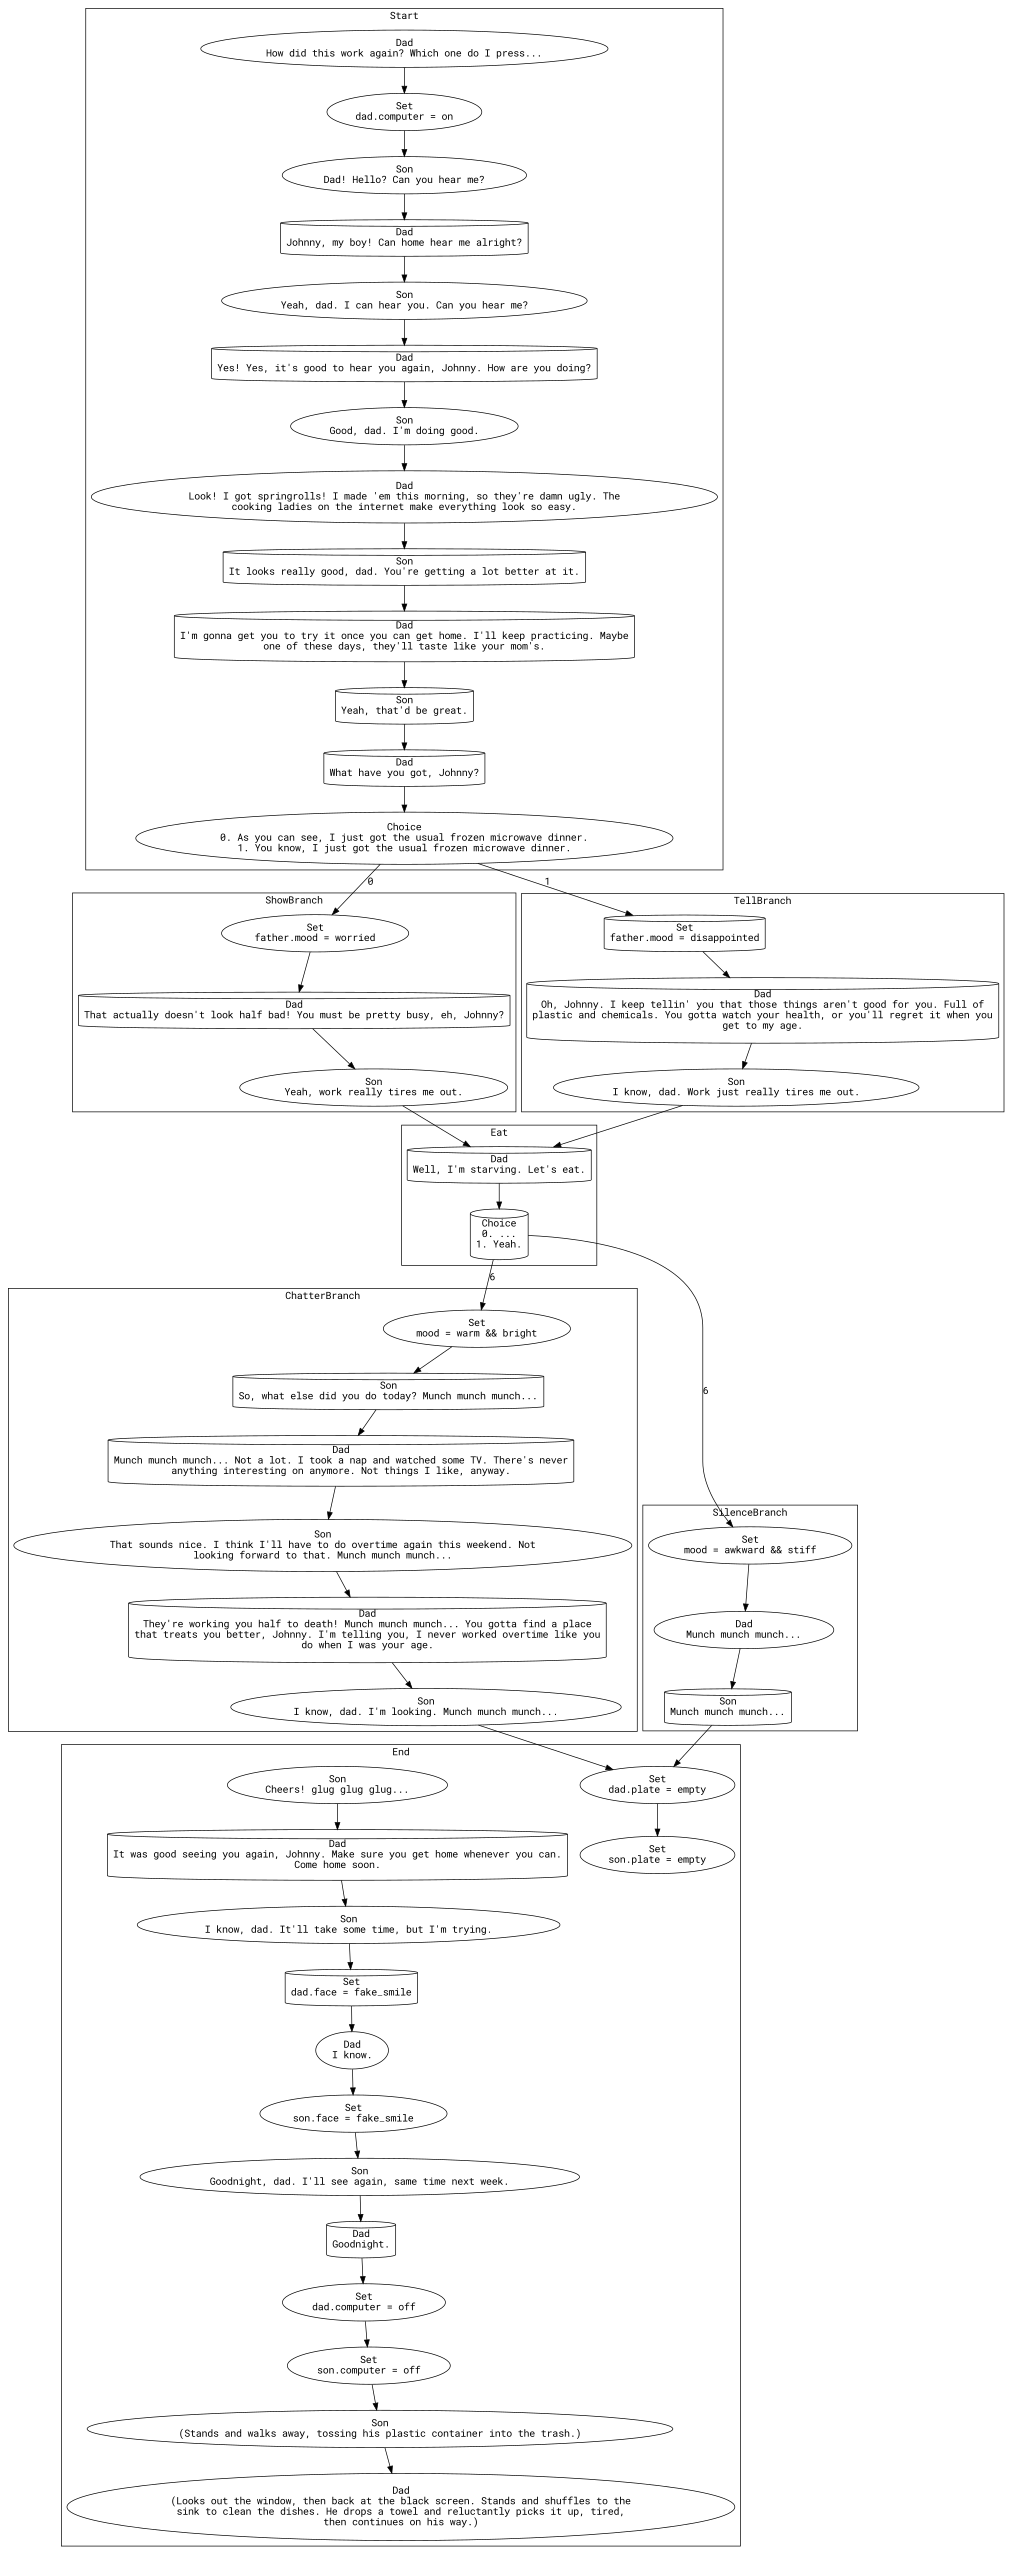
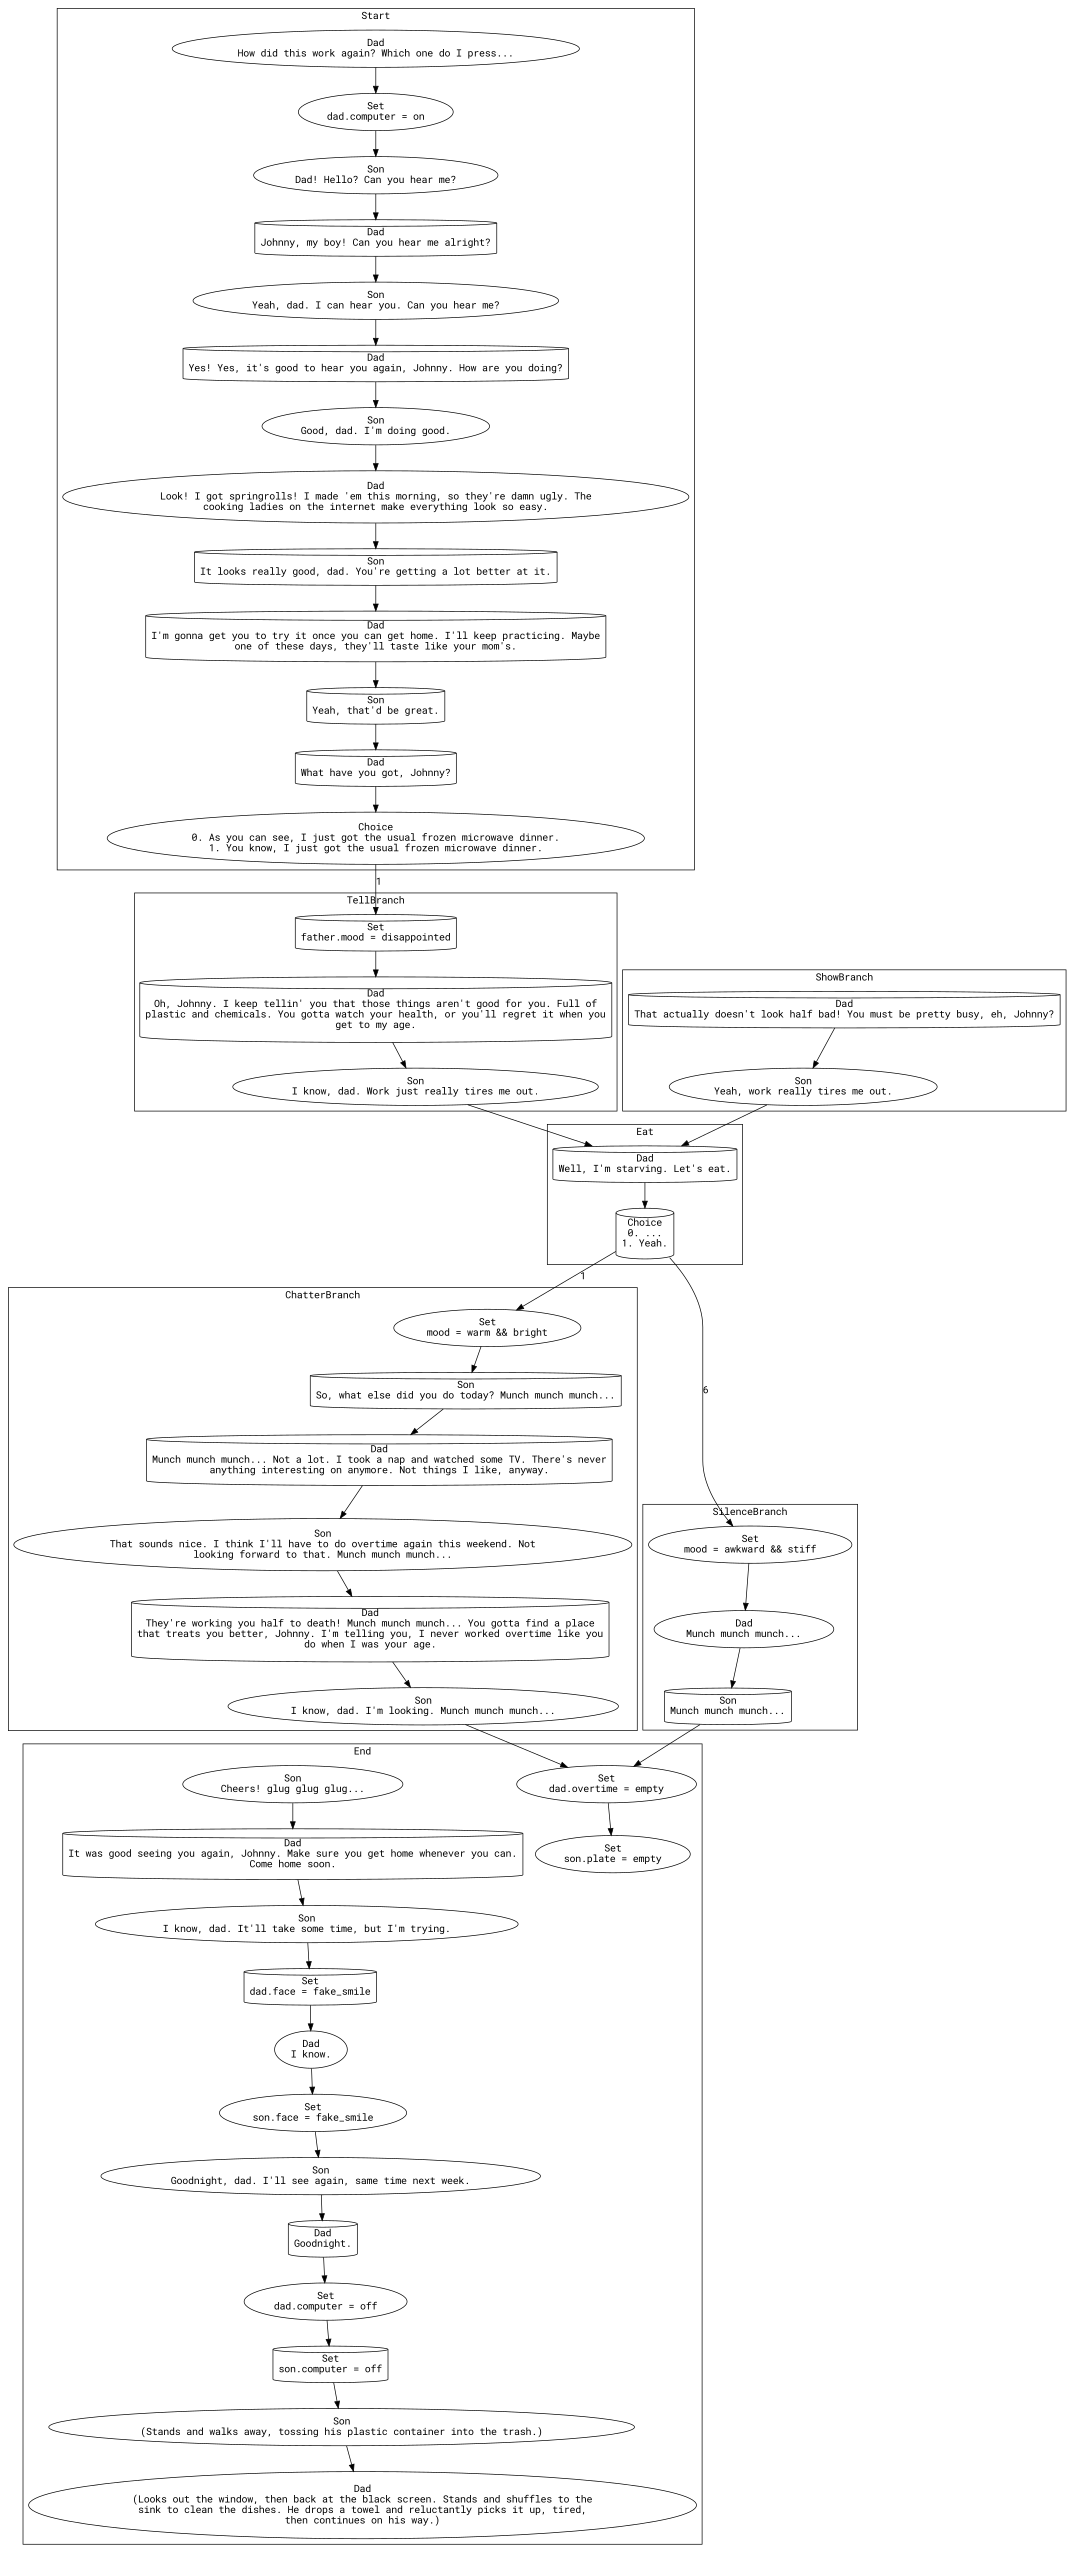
node "Dad Johnny, my boy! Can home hear me alright?": label "Dad Johnny, my boy! Can home hear me alright?" -> "Dad Johnny, my boy! Can you hear me alright?"
node "Set father.mood = worried": removed
edge "Choice 0. ... 1. Yeah." -> "Set mood = warm && bright": label "6" -> "1"
node "Set dad.plate = empty": label "Set dad.plate = empty" -> "Set dad.overtime = empty"
node "Set son.computer = off": shape ellipse -> cylinder
